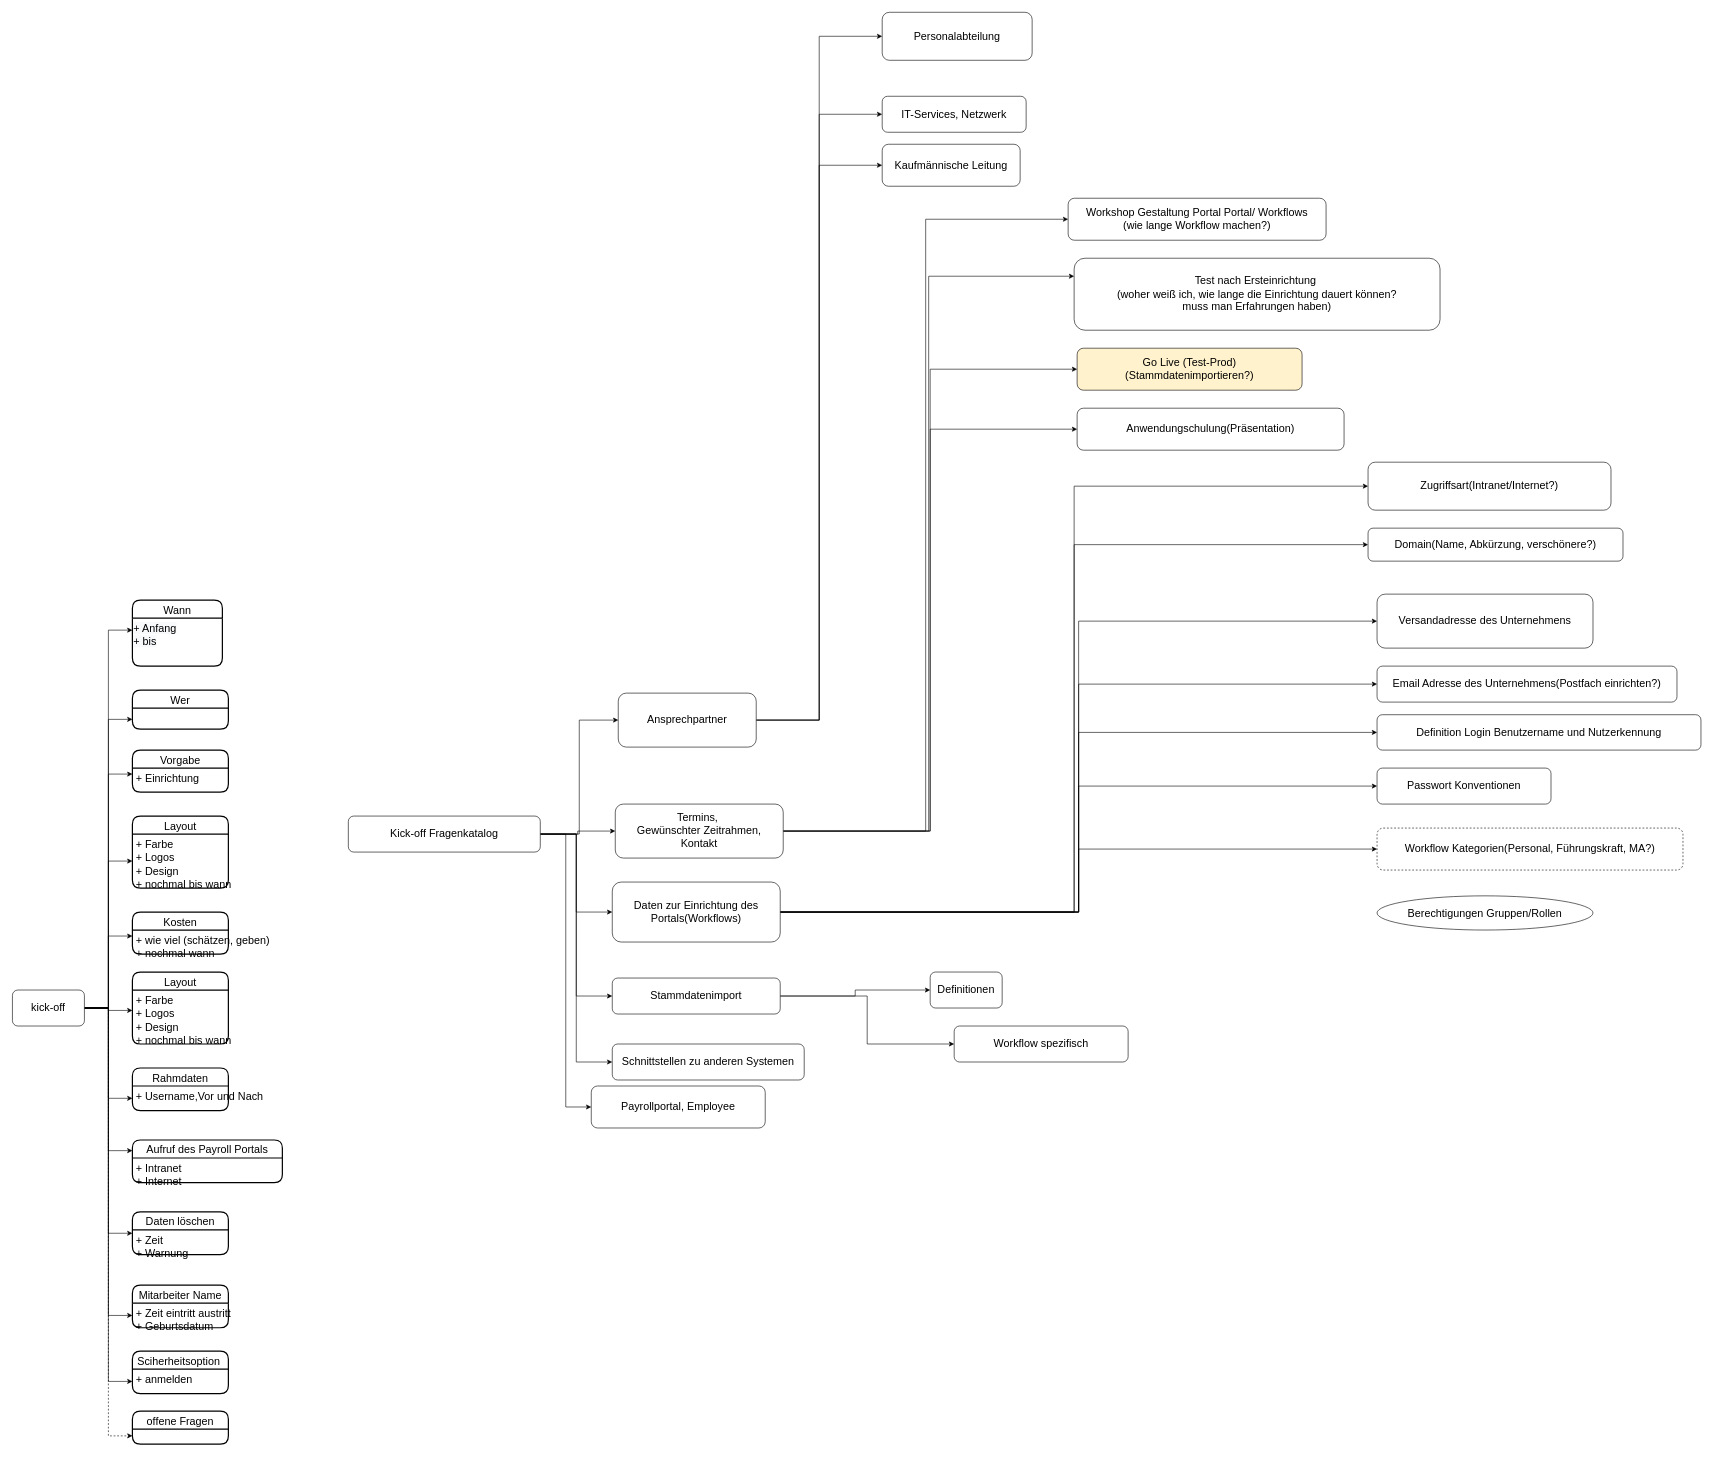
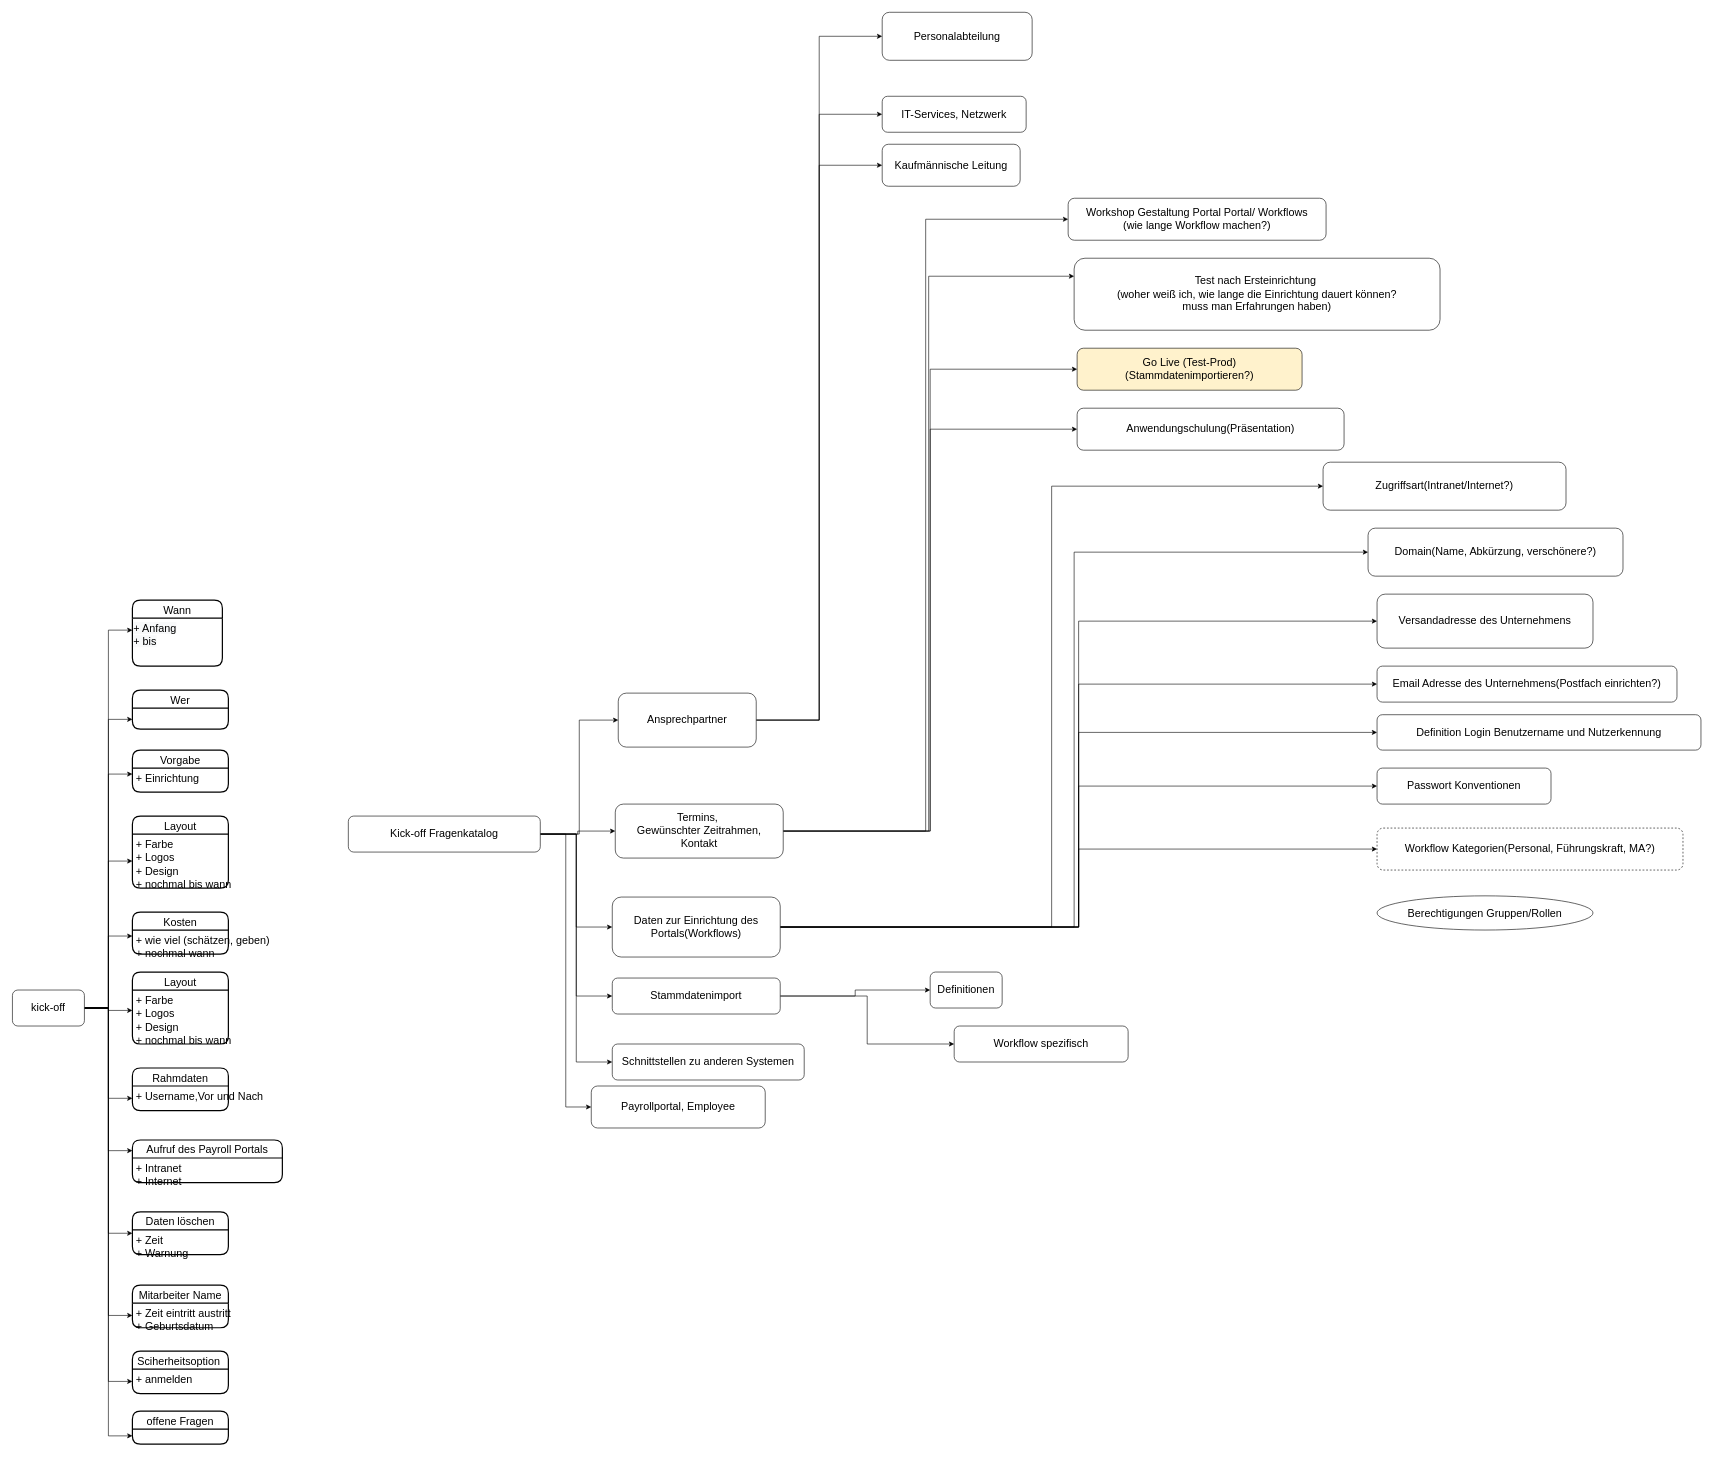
node "Zugriffsart(Intranet/Internet?)": moved (1490, 486) -> (1445, 486)
node "Domain(Name, Abkürzung, verschönere?)": size 255x33 -> 255x48
node "Daten zur Einrichtung des Portals(Workflows)": moved (696, 912) -> (696, 927)
edge "kick-off" -> "offene Fragen": style dashed -> solid
